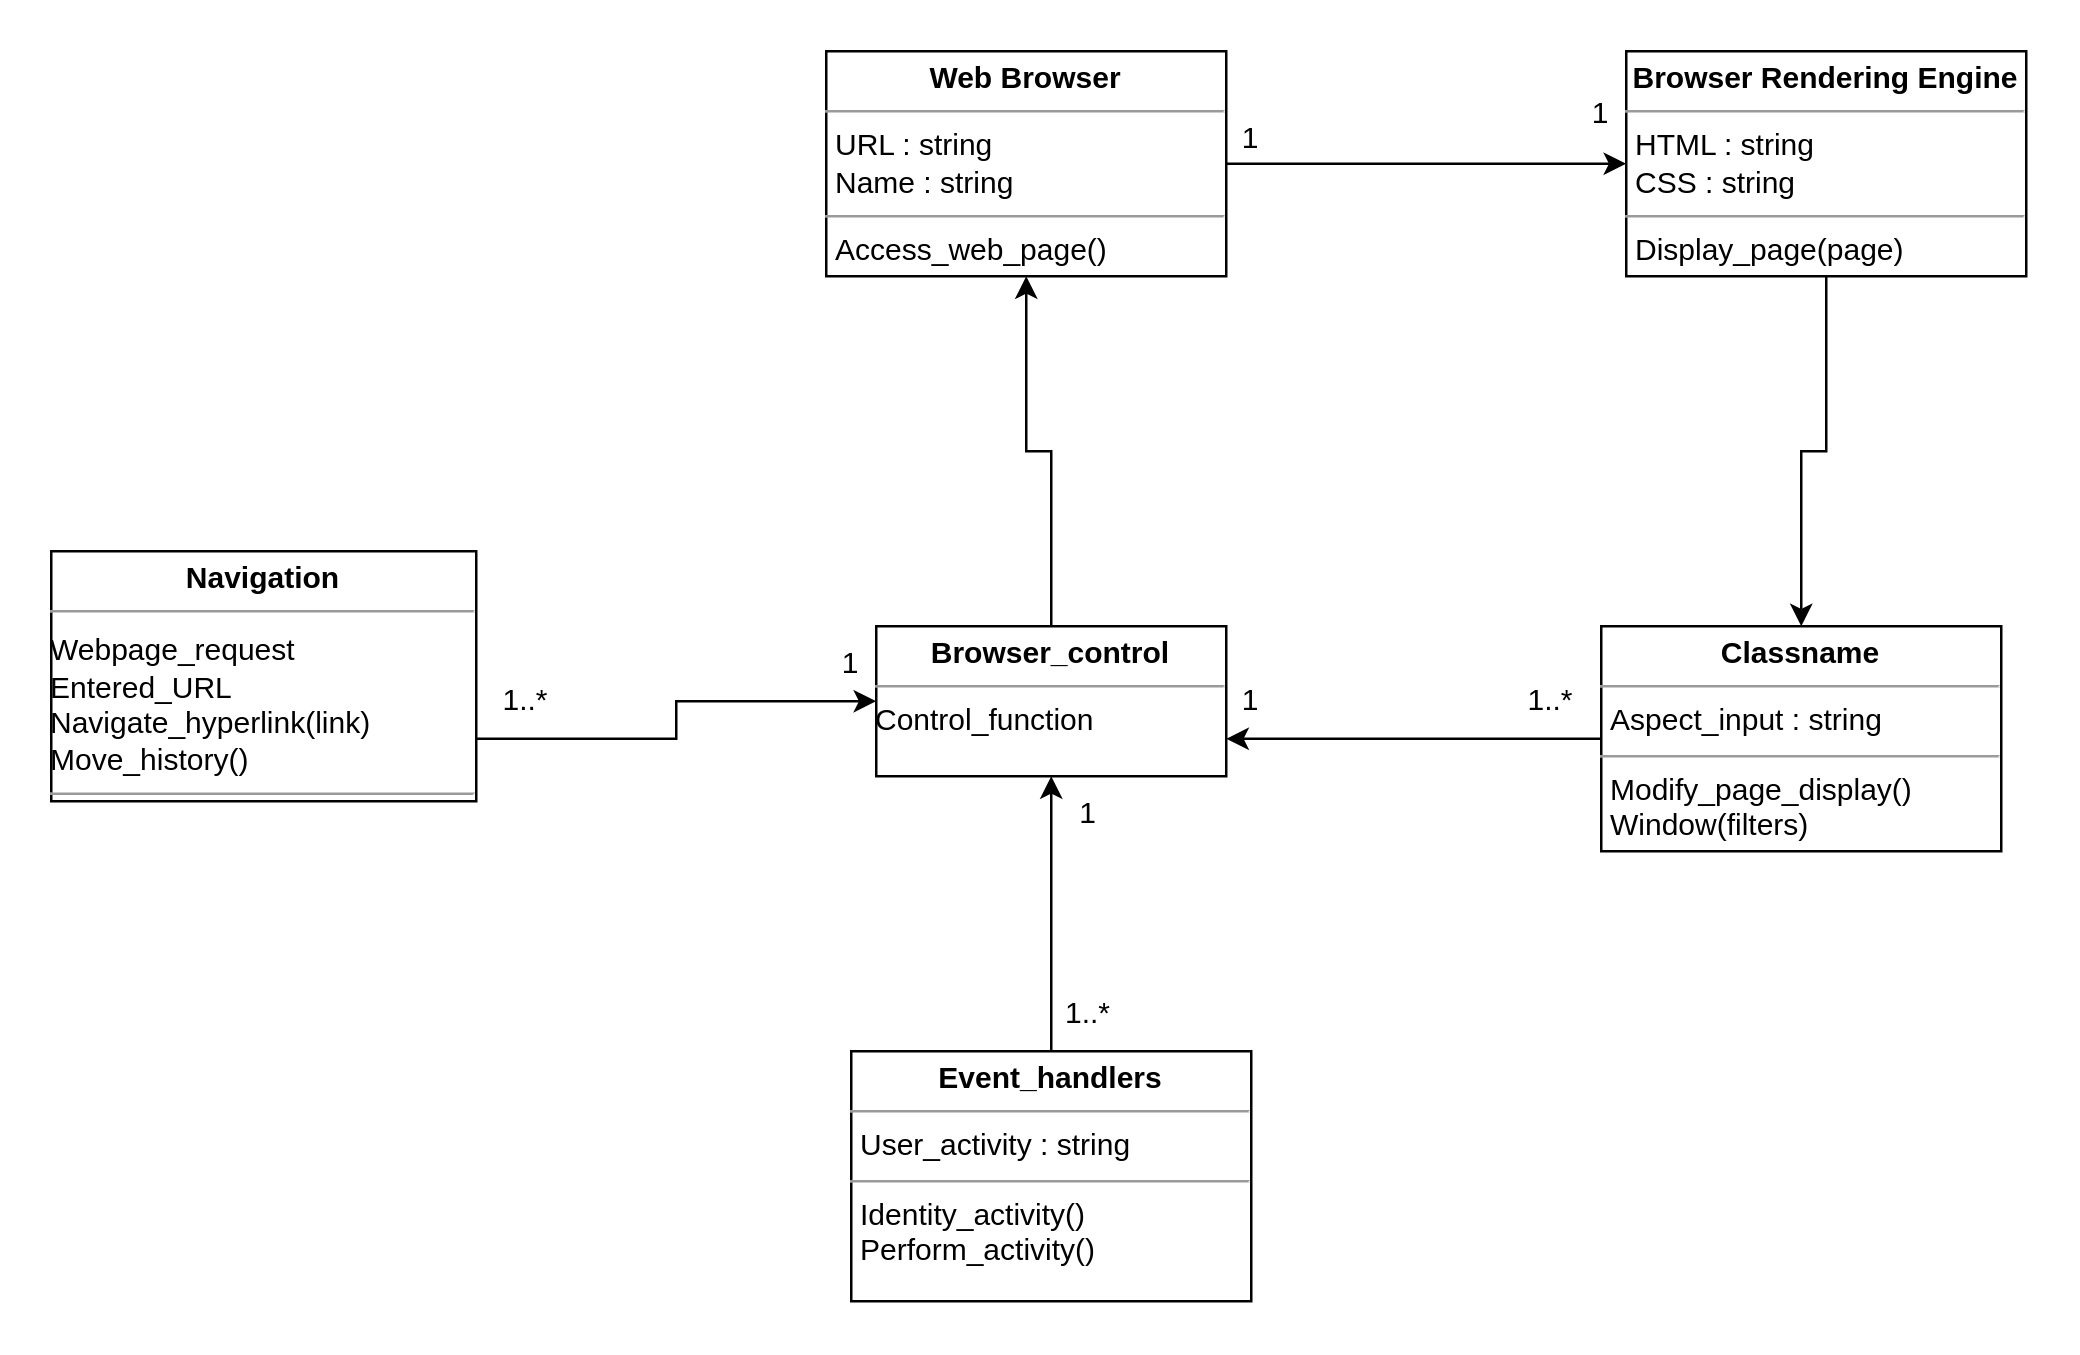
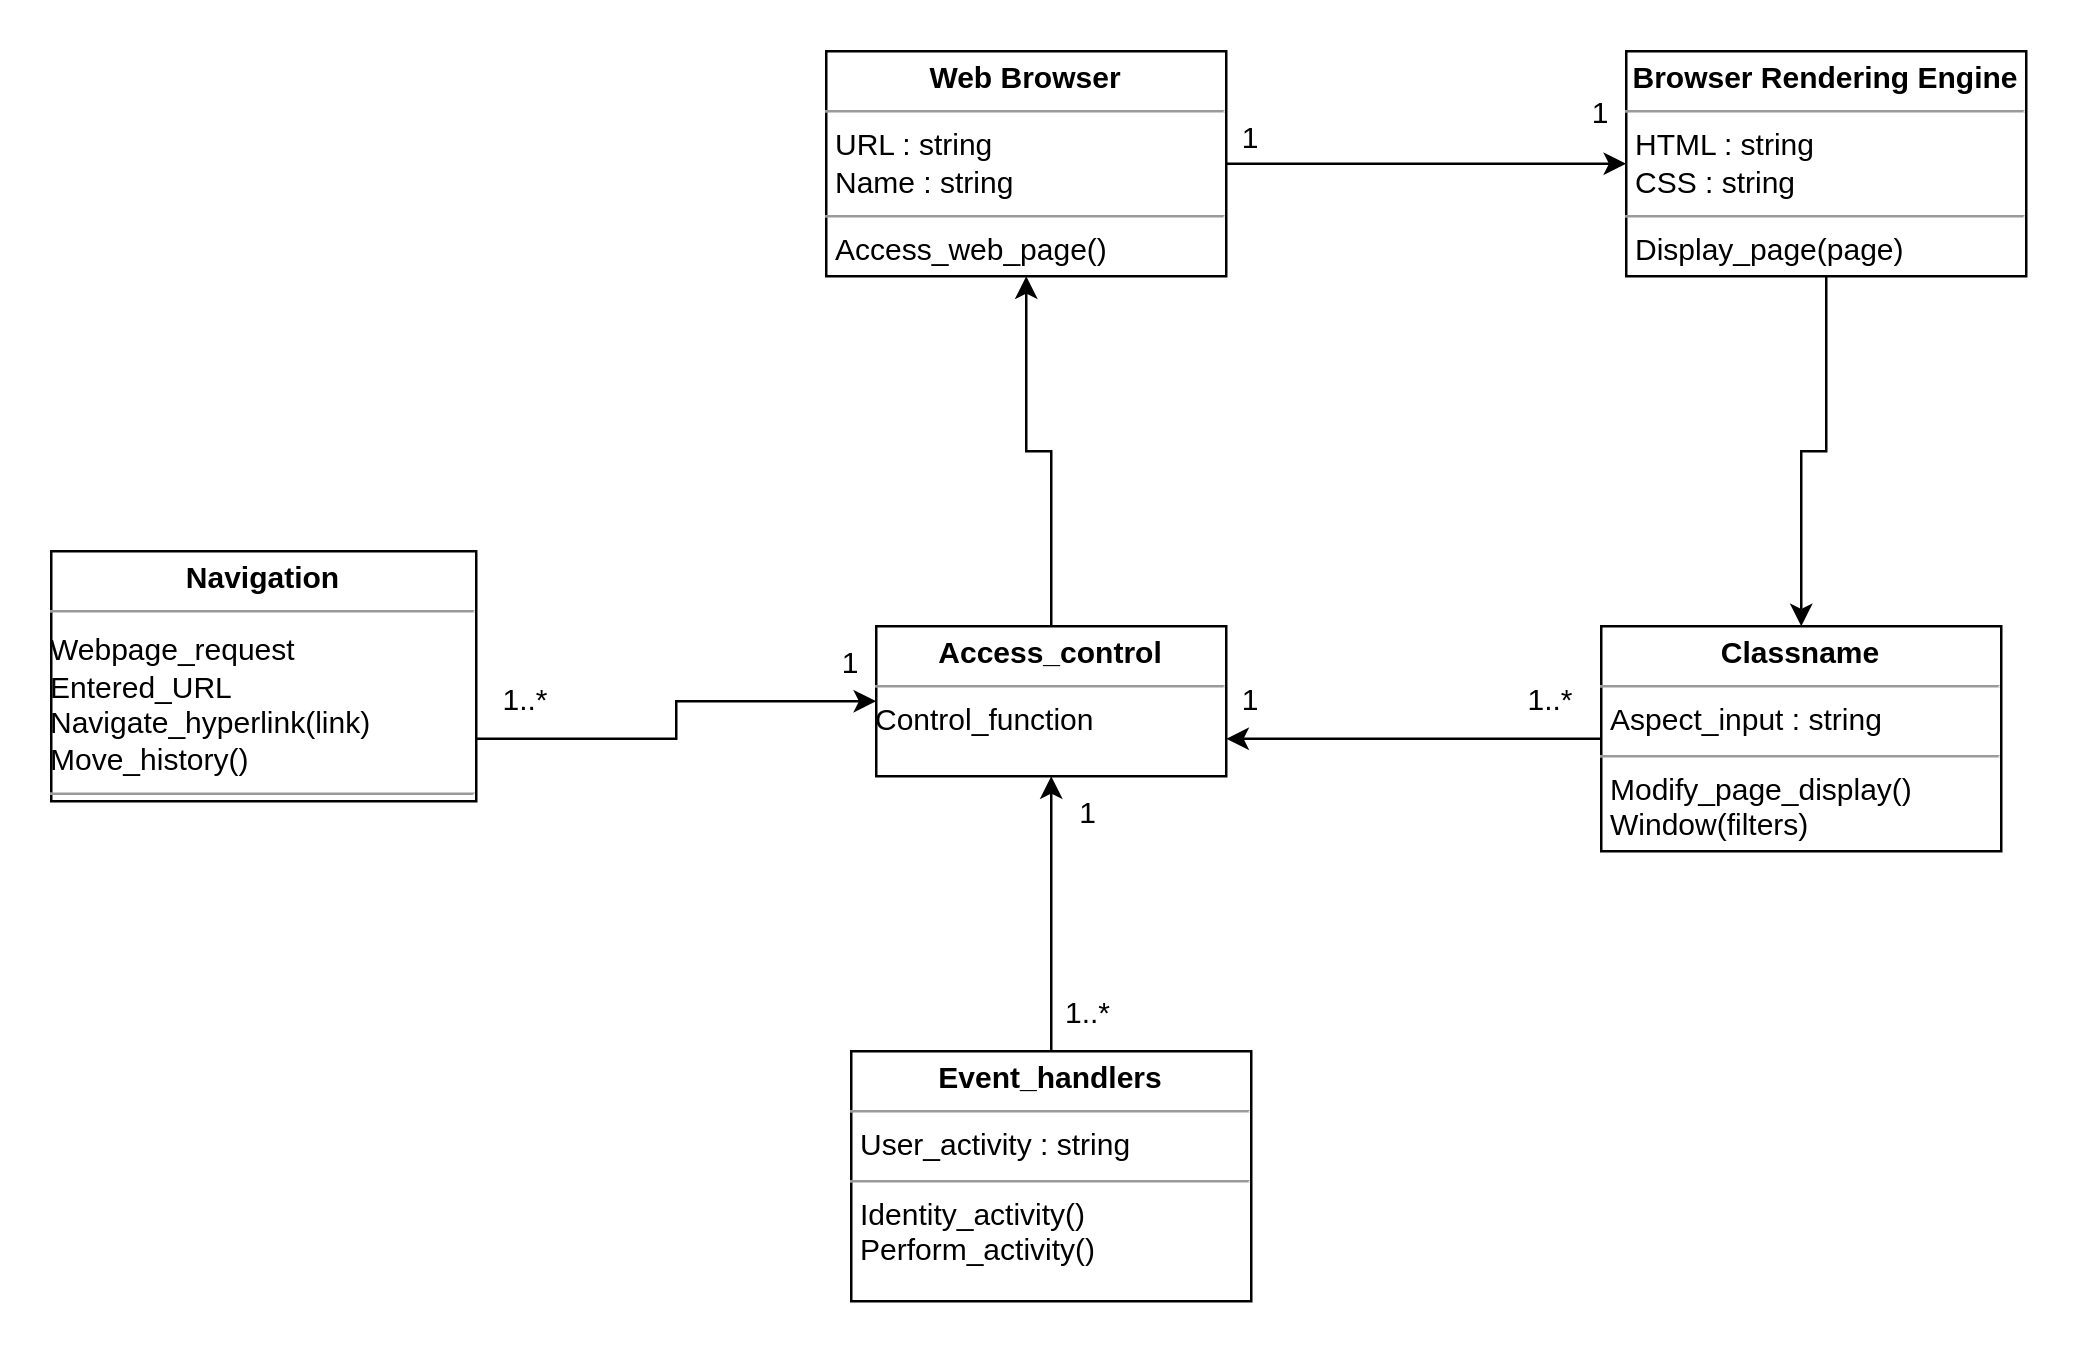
node "Browser_control Control_function": label "Browser_control Control_function" -> "Access_control Control_function"
